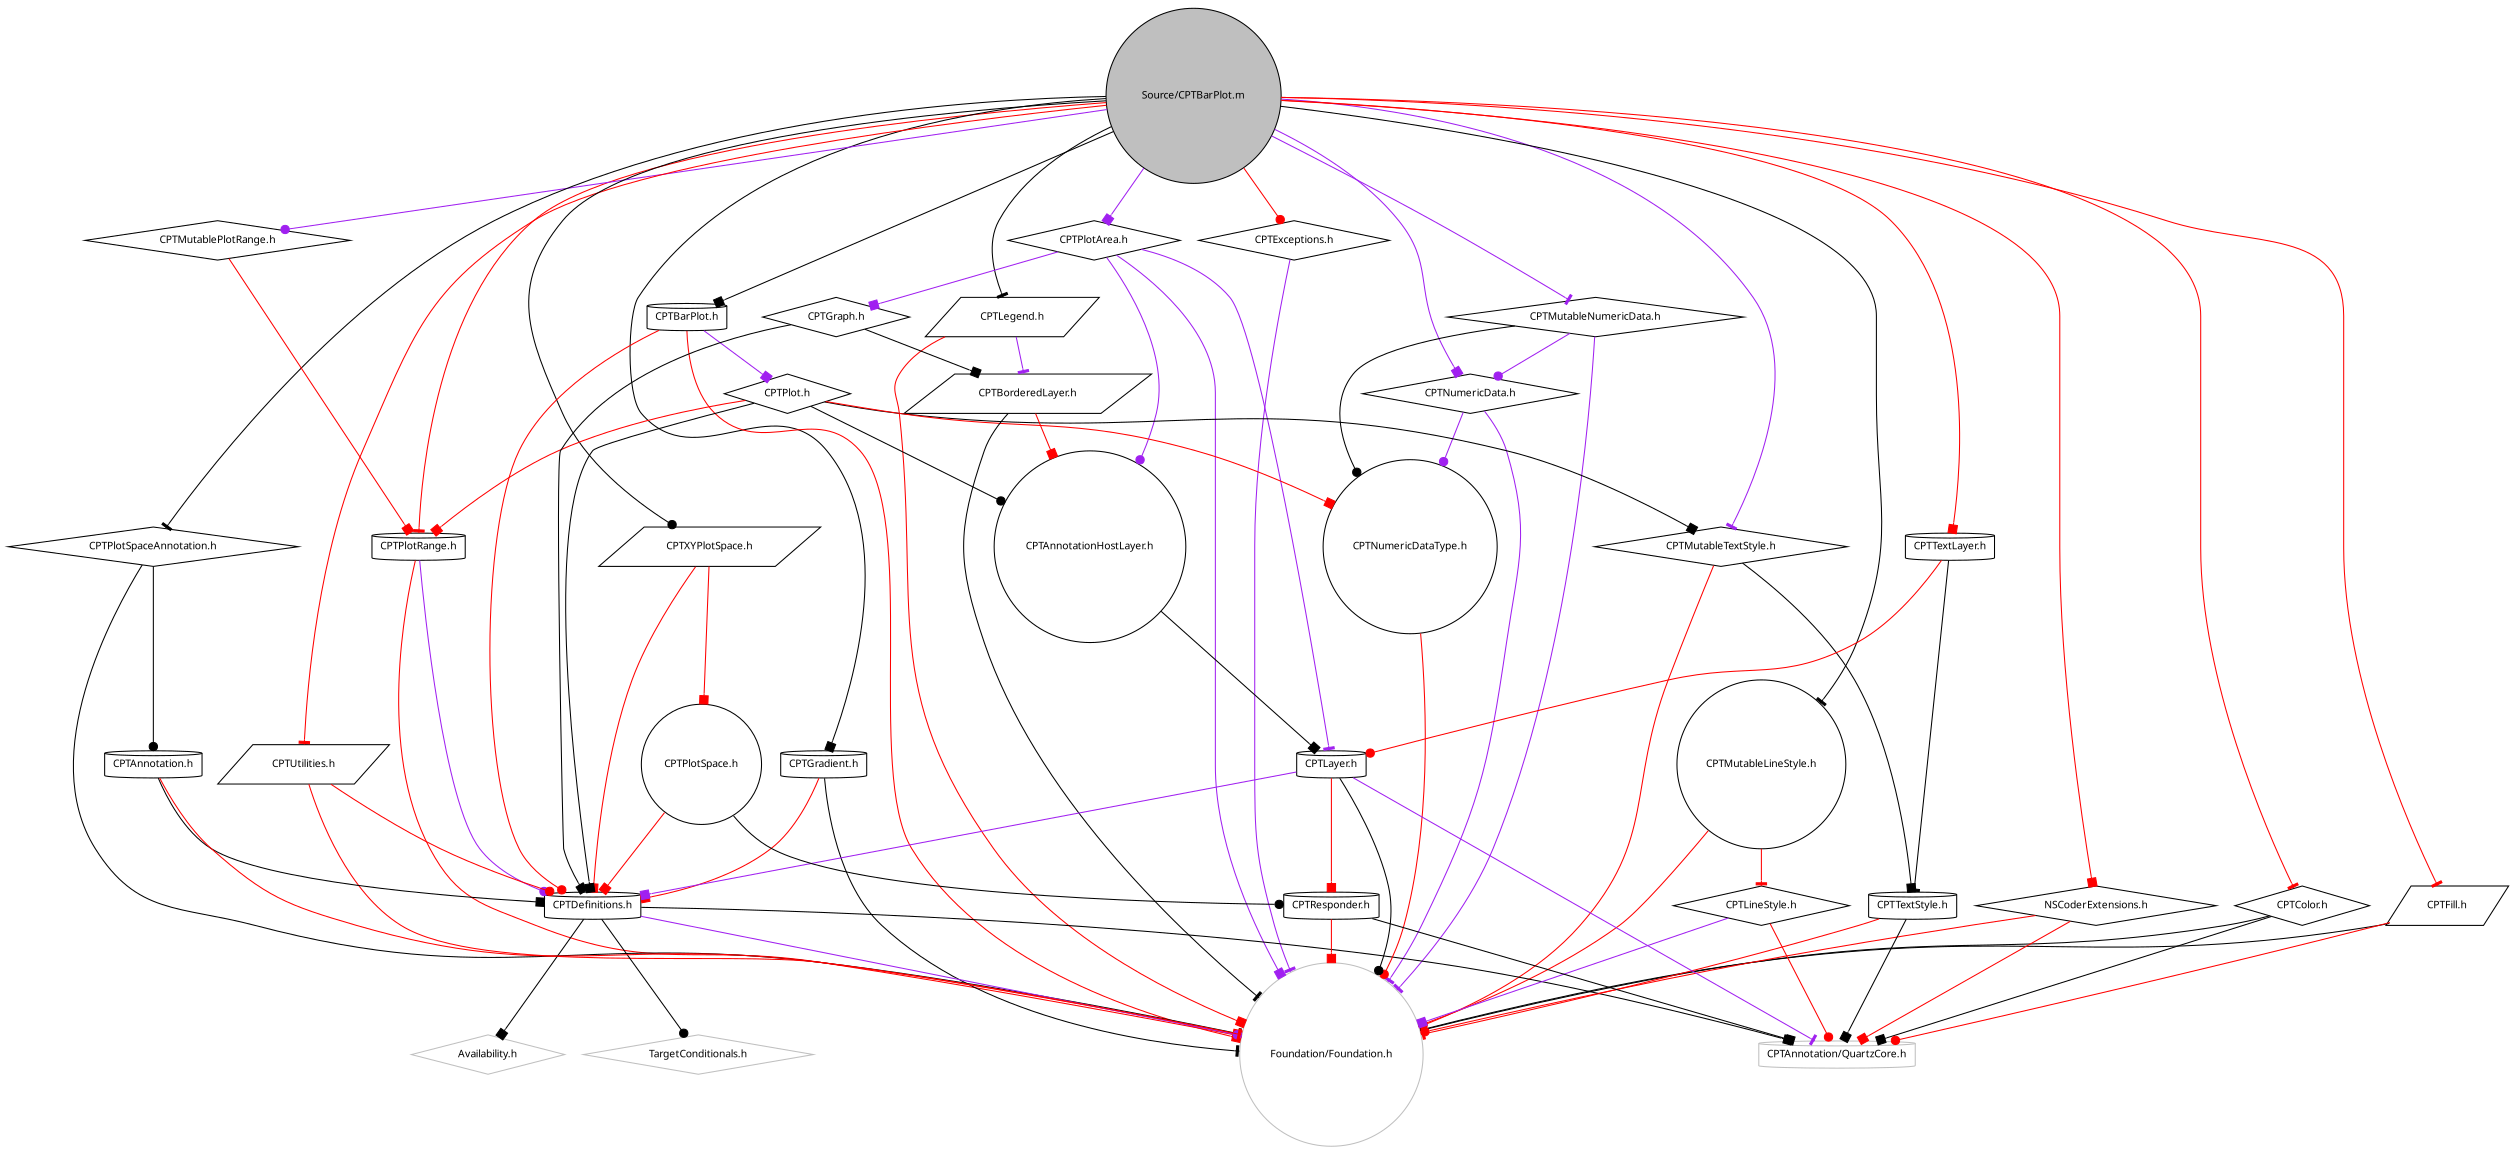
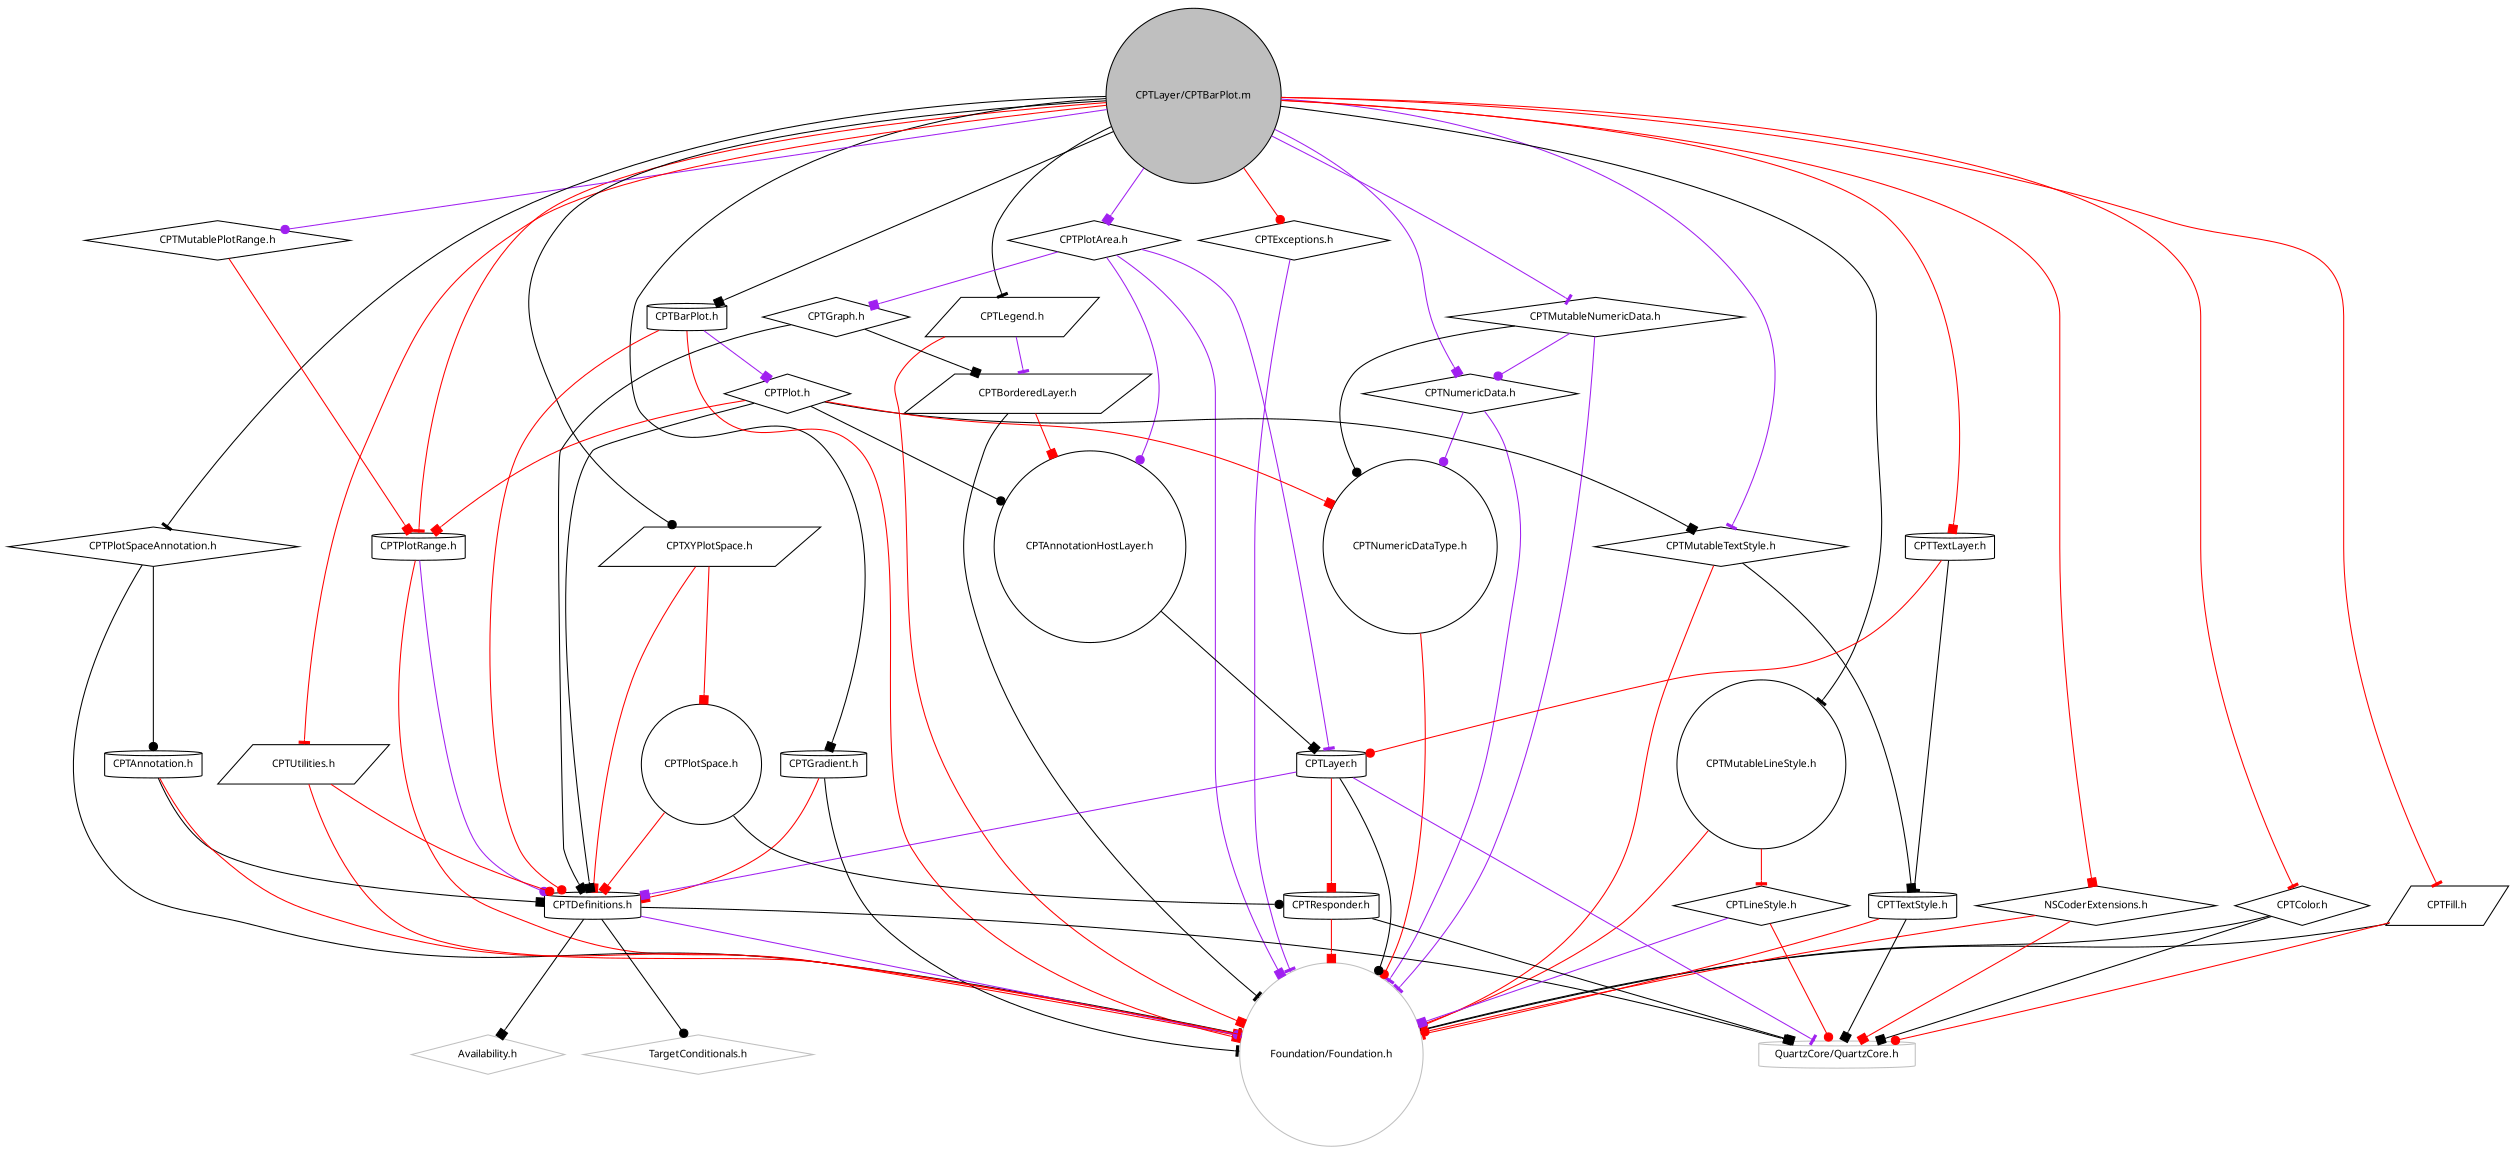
node "Source/CPTBarPlot.m": label "Source/CPTBarPlot.m" -> "CPTLayer/CPTBarPlot.m"
node "CPTAnnotation/QuartzCore.h": label "CPTAnnotation/QuartzCore.h" -> "QuartzCore/QuartzCore.h"
